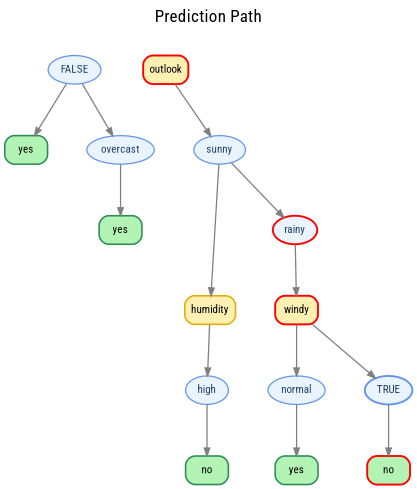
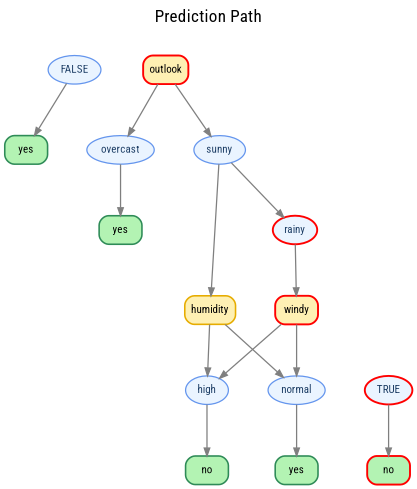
edge "FALSE" -> "overcast": now "outlook" -> "overcast"
edge "humidity" -> "normal": added
edge "windy" -> "TRUE": now "windy" -> "high"
node "TRUE": color #6495ed -> red
